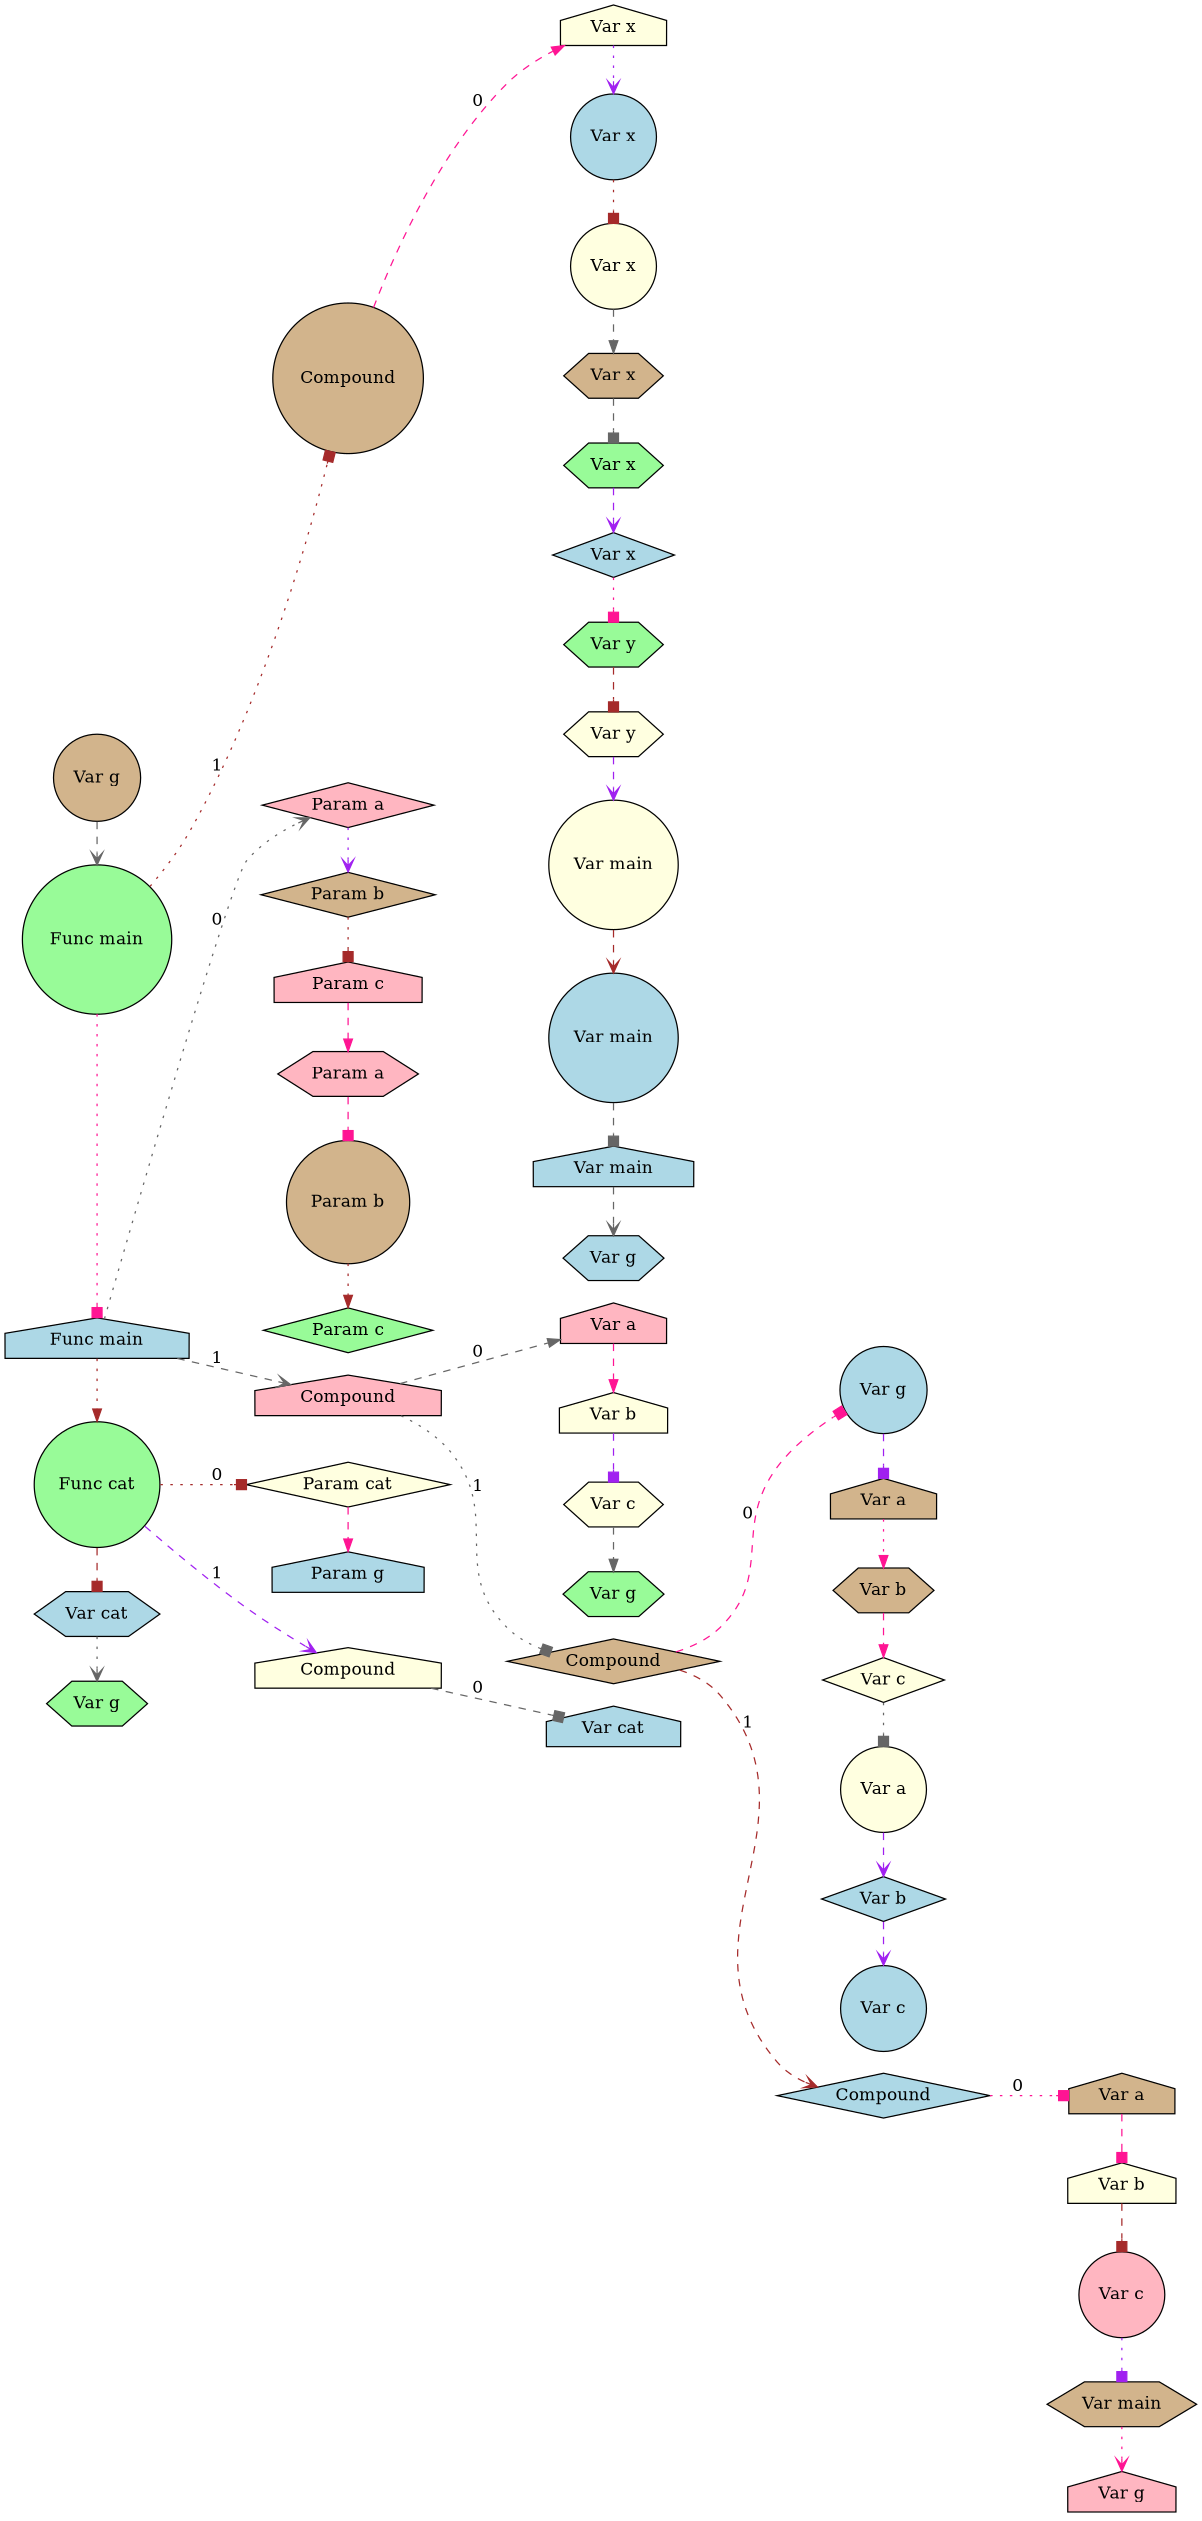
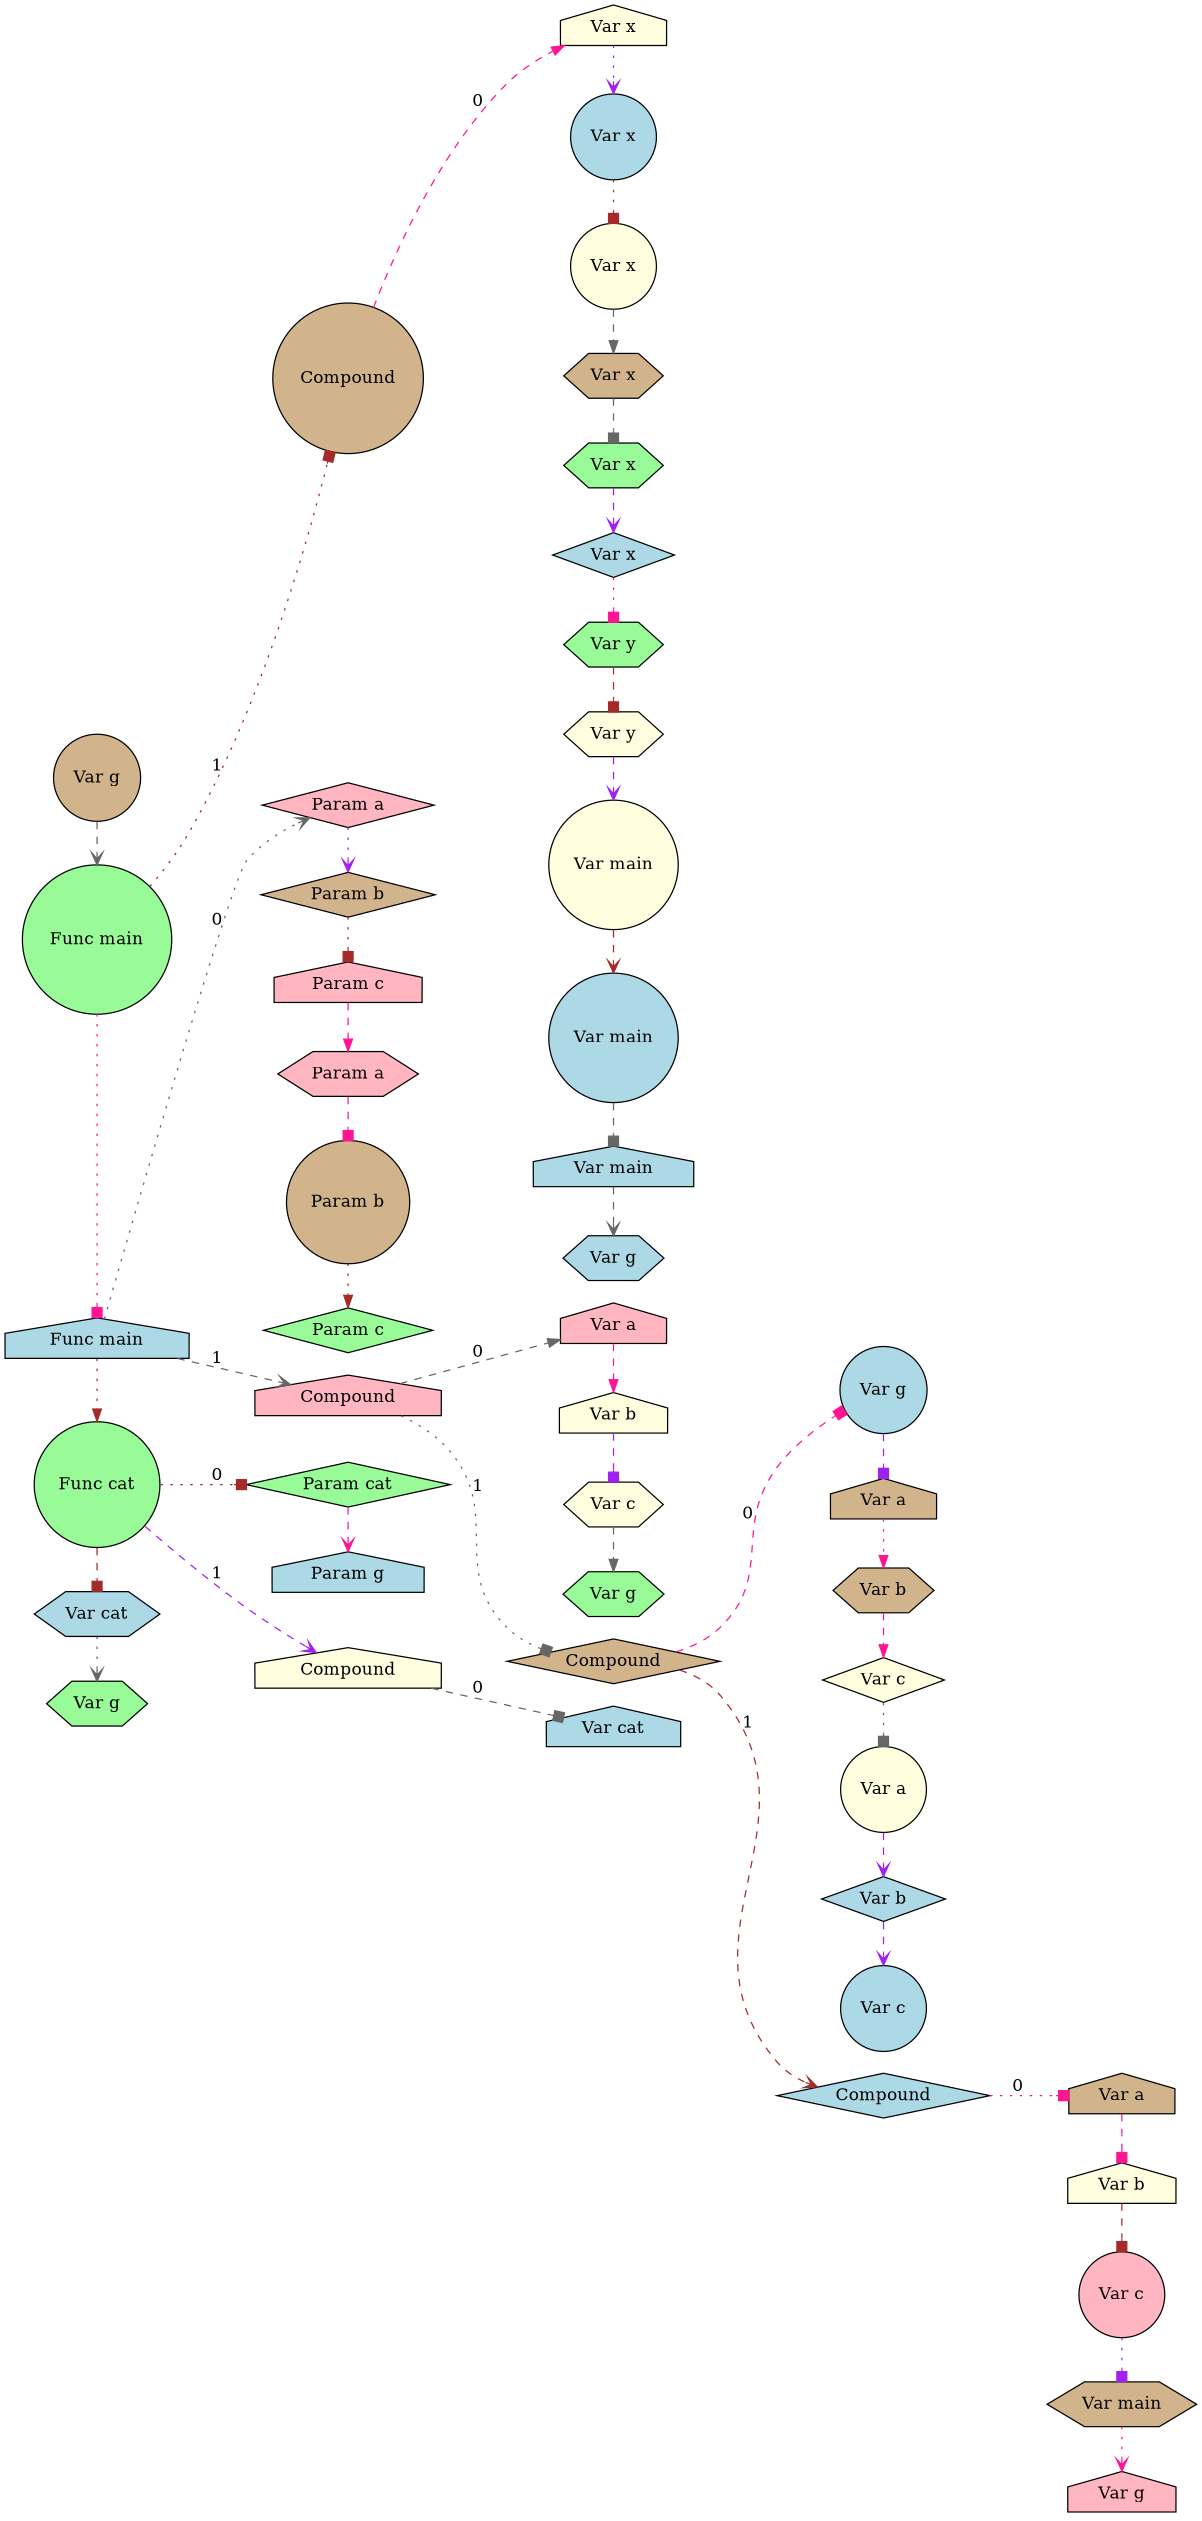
node "Param cat": fillcolor lightyellow -> palegreen
edge "Param cat" -> "Param g": arrowhead normal -> vee
